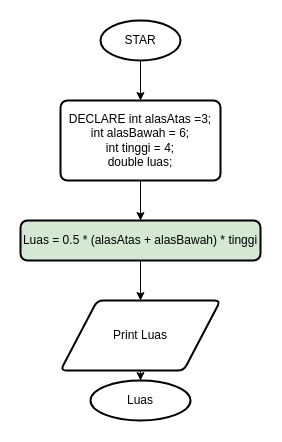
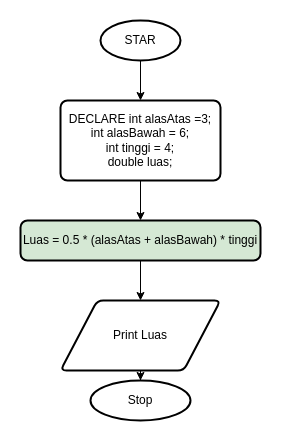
node "Luas": label "Luas" -> "Stop"
